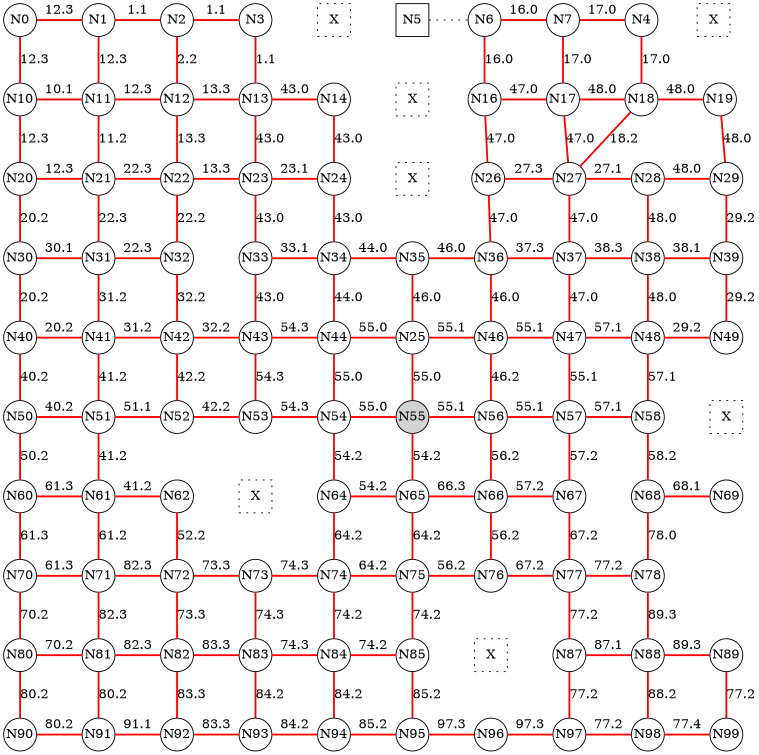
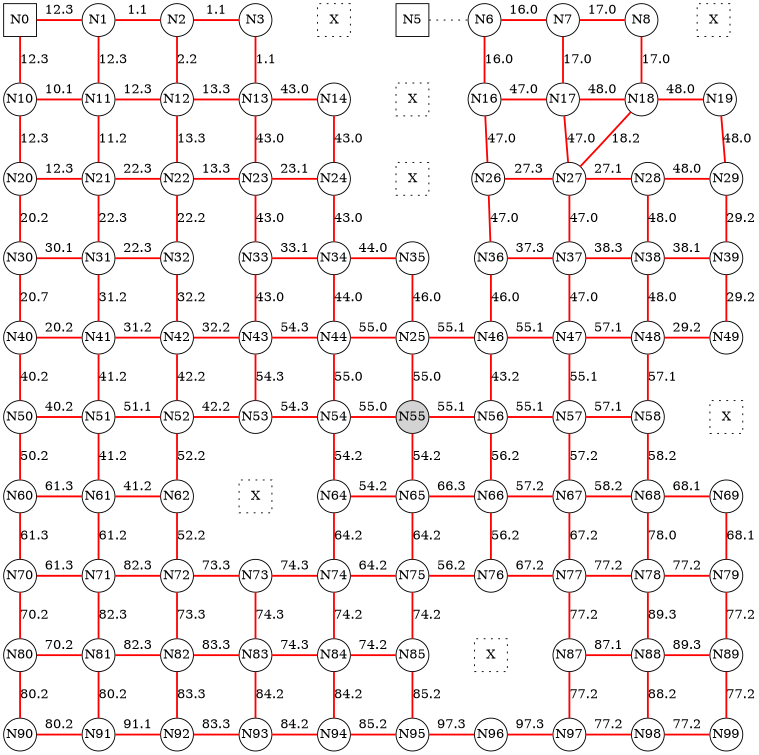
node "N0": shape circle -> square
node "N4": label "N4" -> "N8"
edge "N35" -- "N36": removed, label "46.0"
edge "N30" -- "N40": label "20.2" -> "20.7"
edge "N46" -- "N56": label "46.2" -> "43.2"
edge "N52" -- "N62": added, label "52.2"
edge "N67" -- "N68": added, label "58.2"
node "N79": added
edge "N98" -- "N99": label "77.4" -> "77.2"
